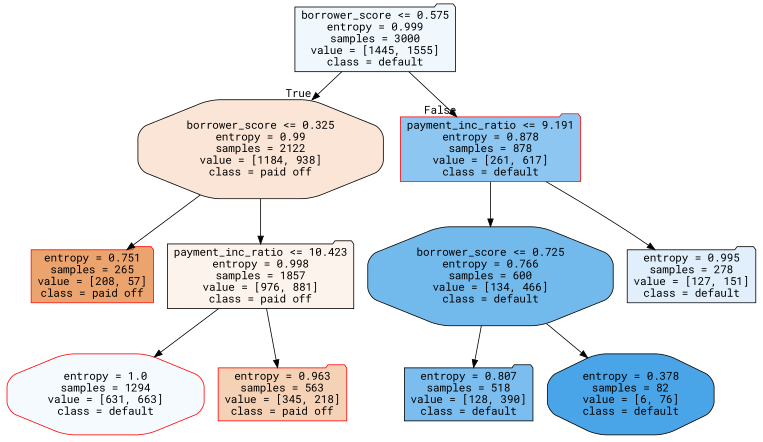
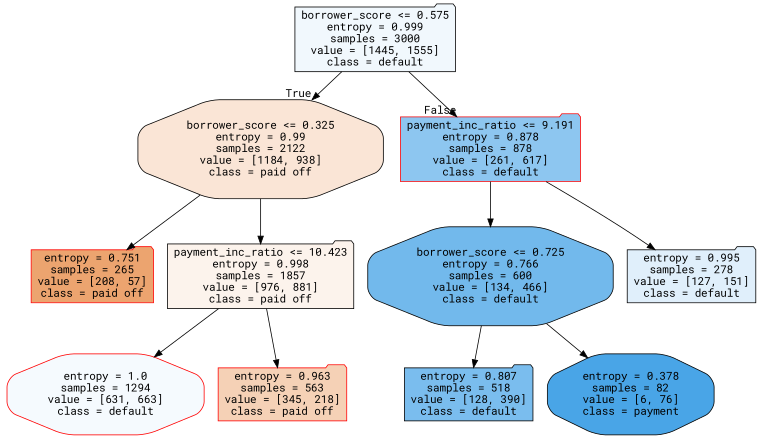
node "entropy = 0.378 samples = 82 value = [6, 76] class = default": label "entropy = 0.378 samples = 82 value = [6, 76] class = default" -> "entropy = 0.378 samples = 82 value = [6, 76] class = payment"
